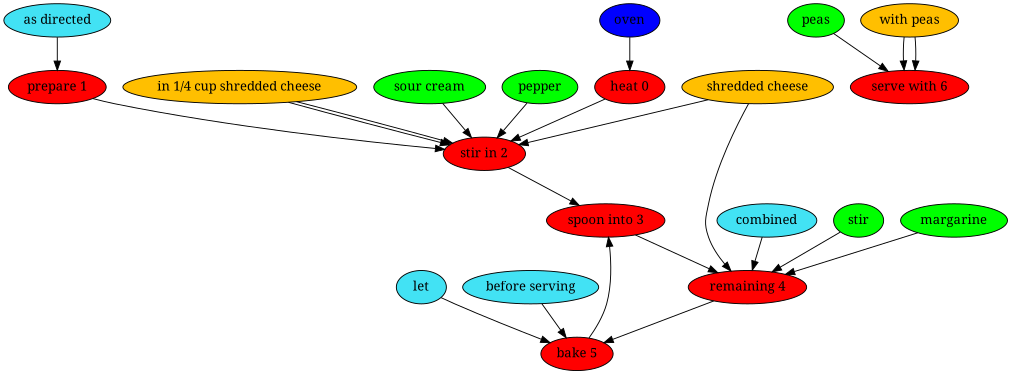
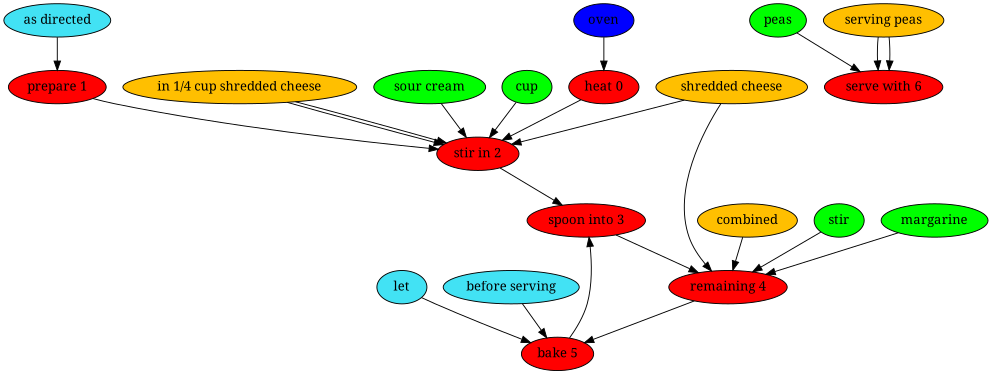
node "with peas": label "with peas" -> "serving peas"
node "pepper": label "pepper" -> "cup"
node "combined": fillcolor #42e2f4 -> #ffbf00
